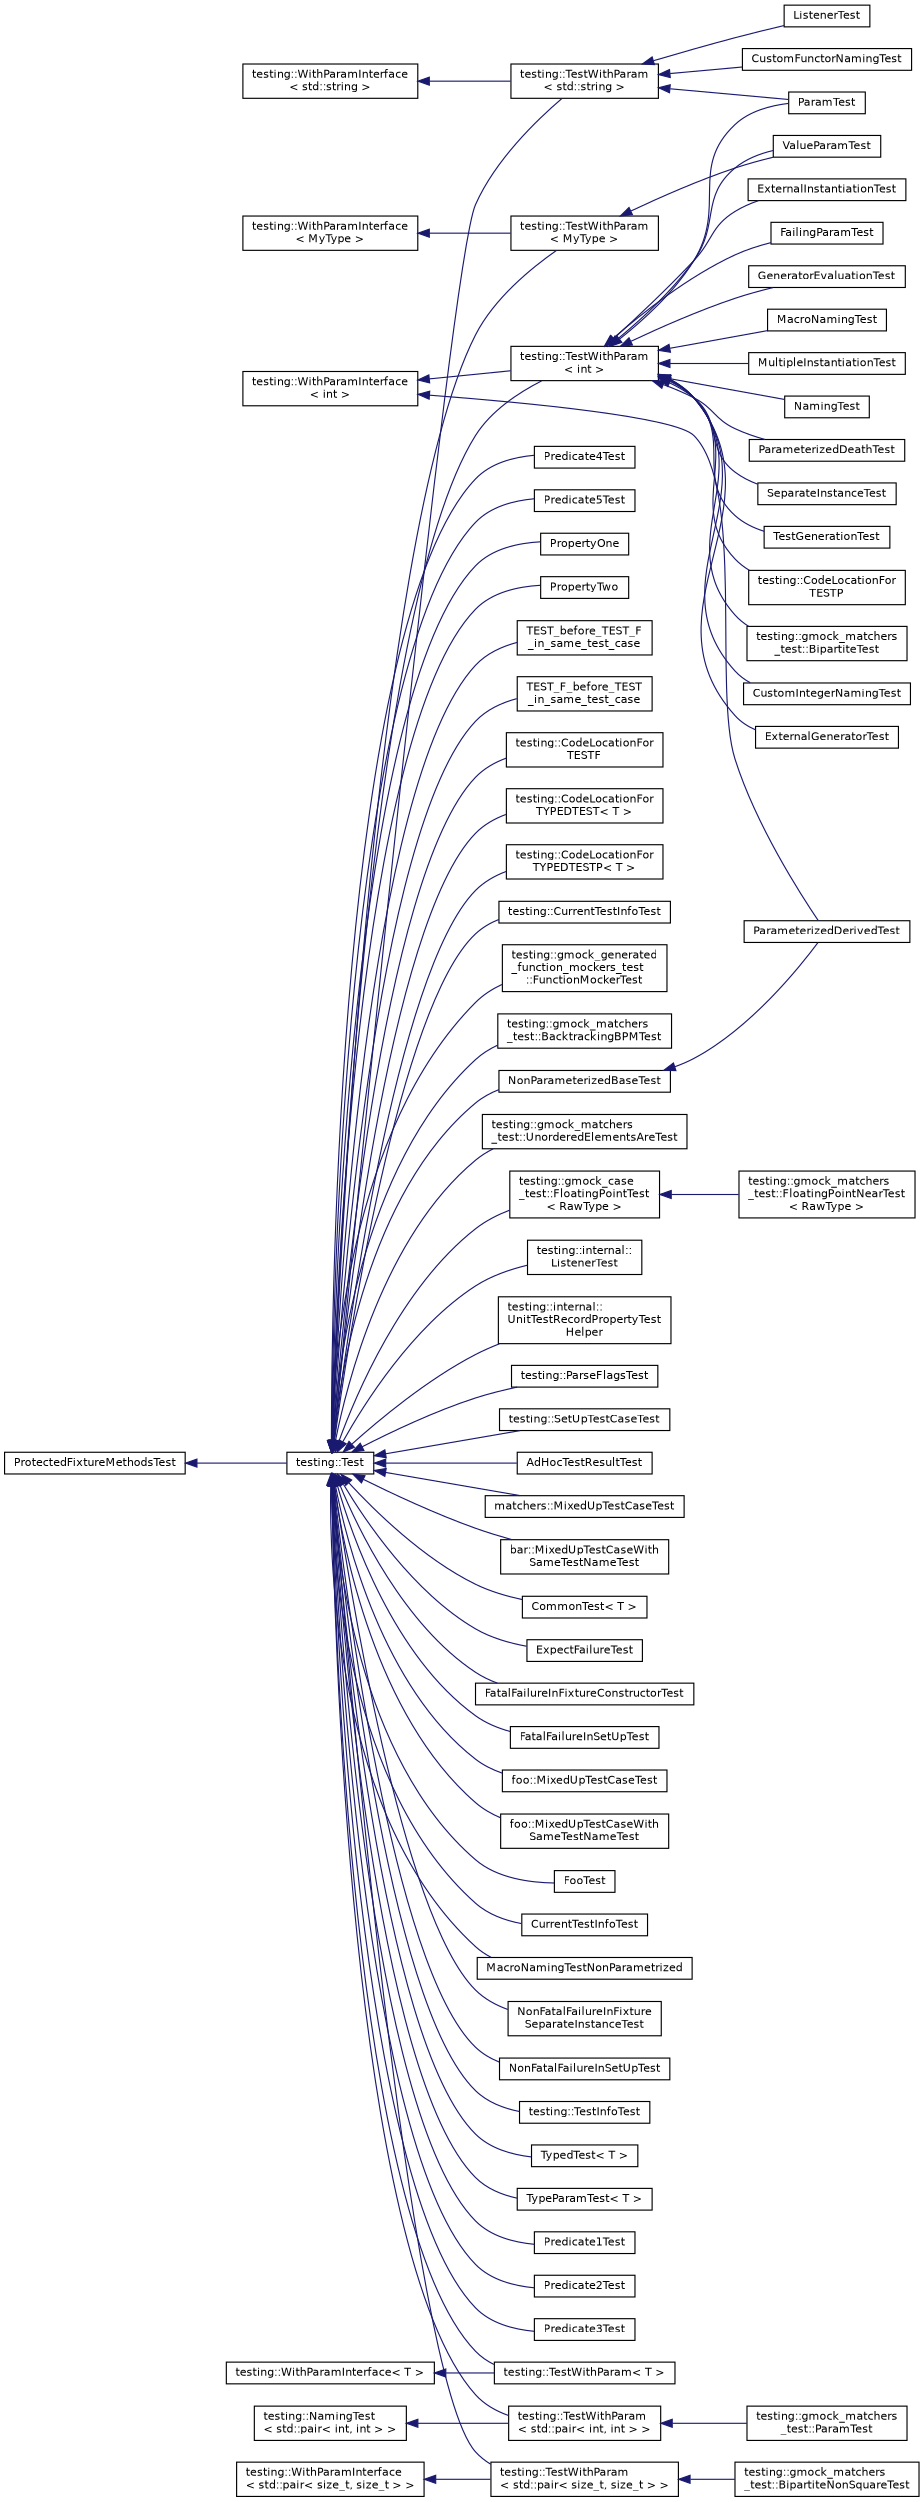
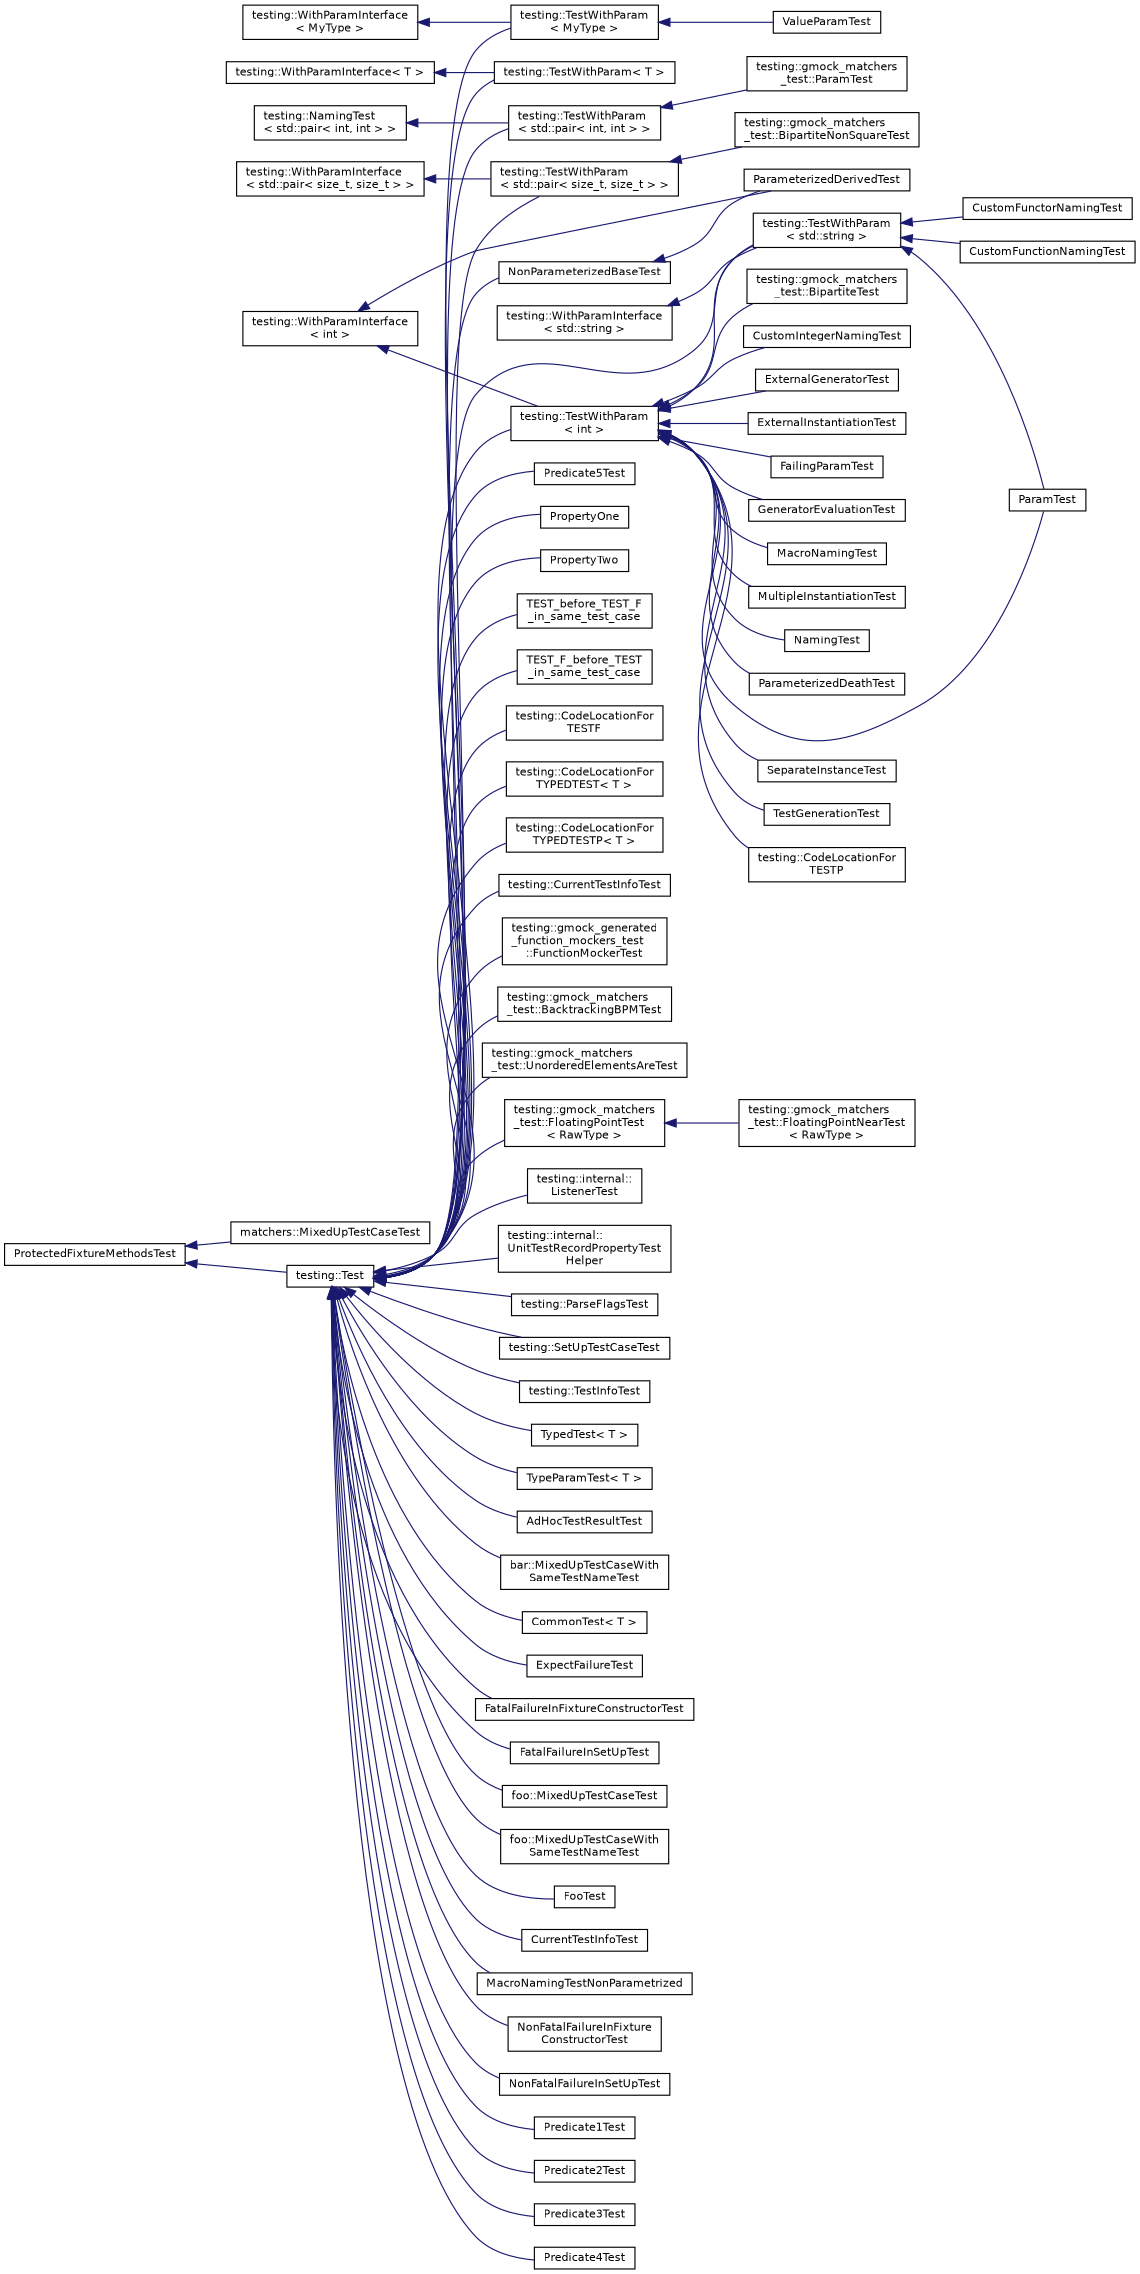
node "ListenerTest": label "ListenerTest" -> "CustomFunctionNamingTest"
edge "ValueParamTest" -> "testing::TestWithParam < int >": now "testing::TestWithParam < std::string >" -> "testing::TestWithParam < int >"
node "testing::gmock_case _test::FloatingPointTest < RawType >": label "testing::gmock_case _test::FloatingPointTest < RawType >" -> "testing::gmock_matchers _test::FloatingPointTest < RawType >"
edge "matchers::MixedUpTestCaseTest" -> "testing::Test": now "matchers::MixedUpTestCaseTest" -> "ProtectedFixtureMethodsTest"
node "NonFatalFailureInFixture SeparateInstanceTest": label "NonFatalFailureInFixture SeparateInstanceTest" -> "NonFatalFailureInFixture ConstructorTest"
